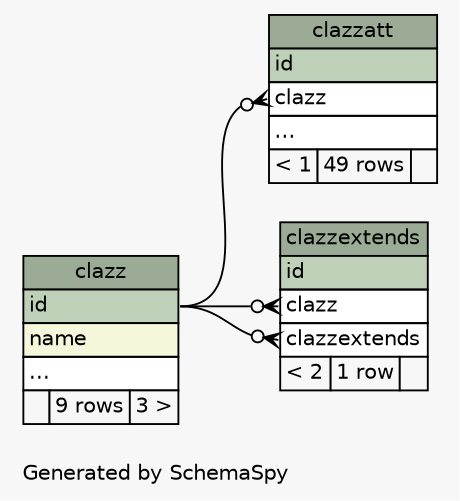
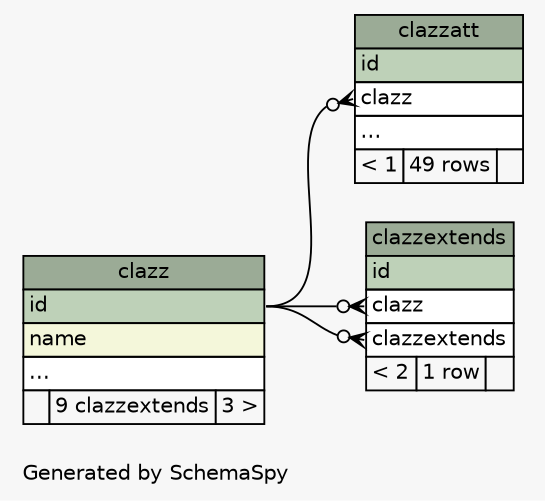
node "clazz": text "9 rows" -> "9 clazzextends"
